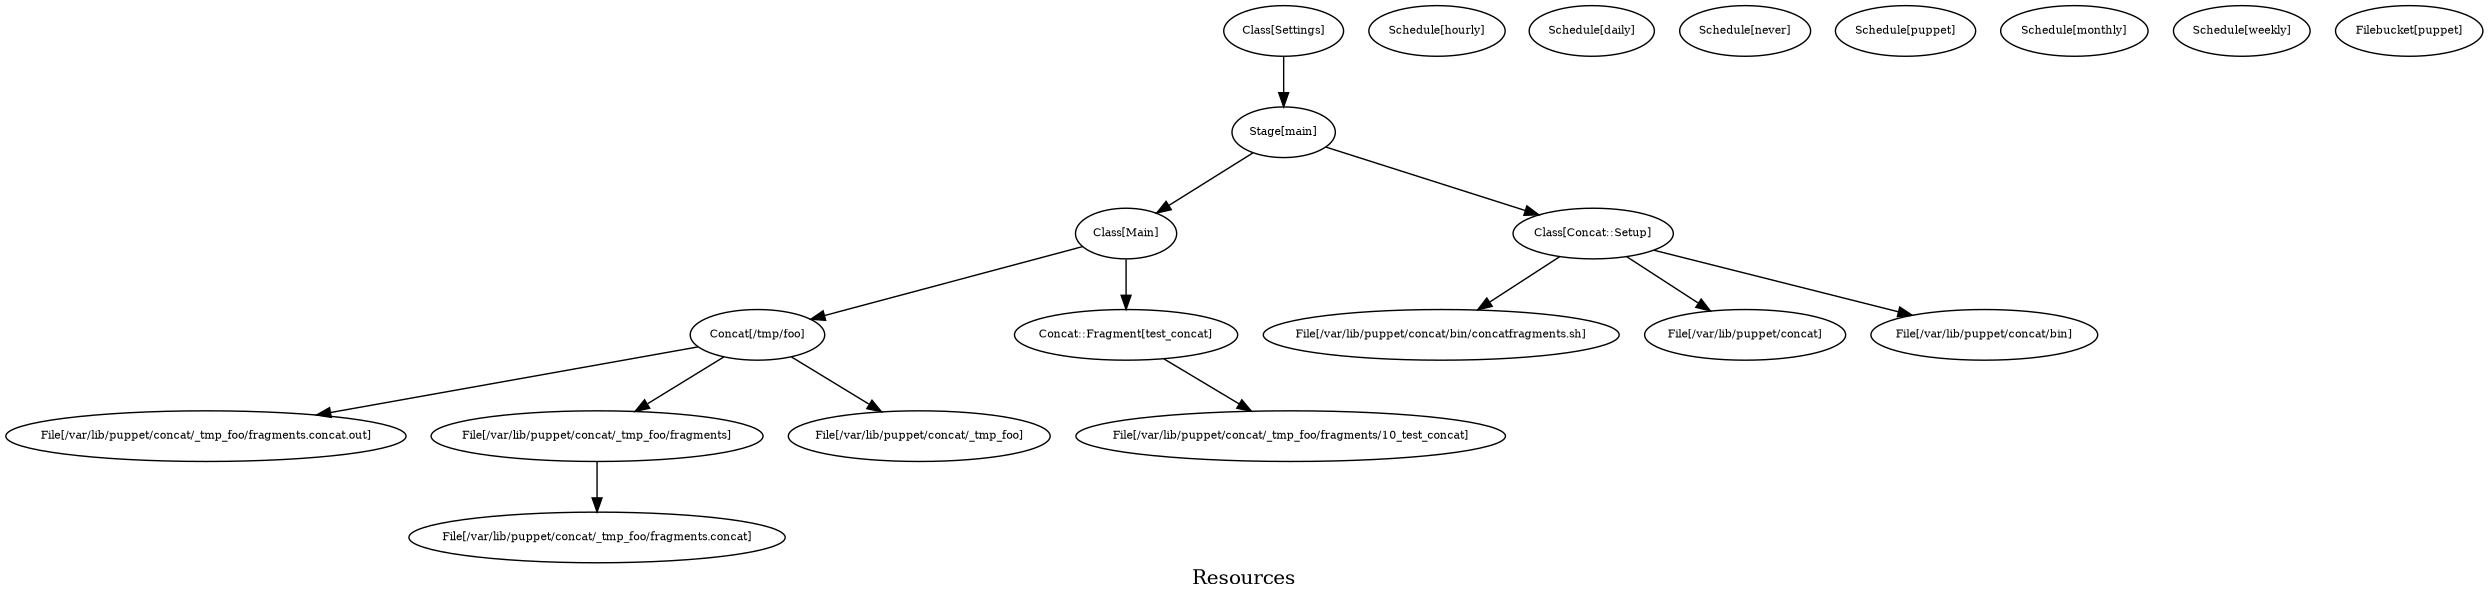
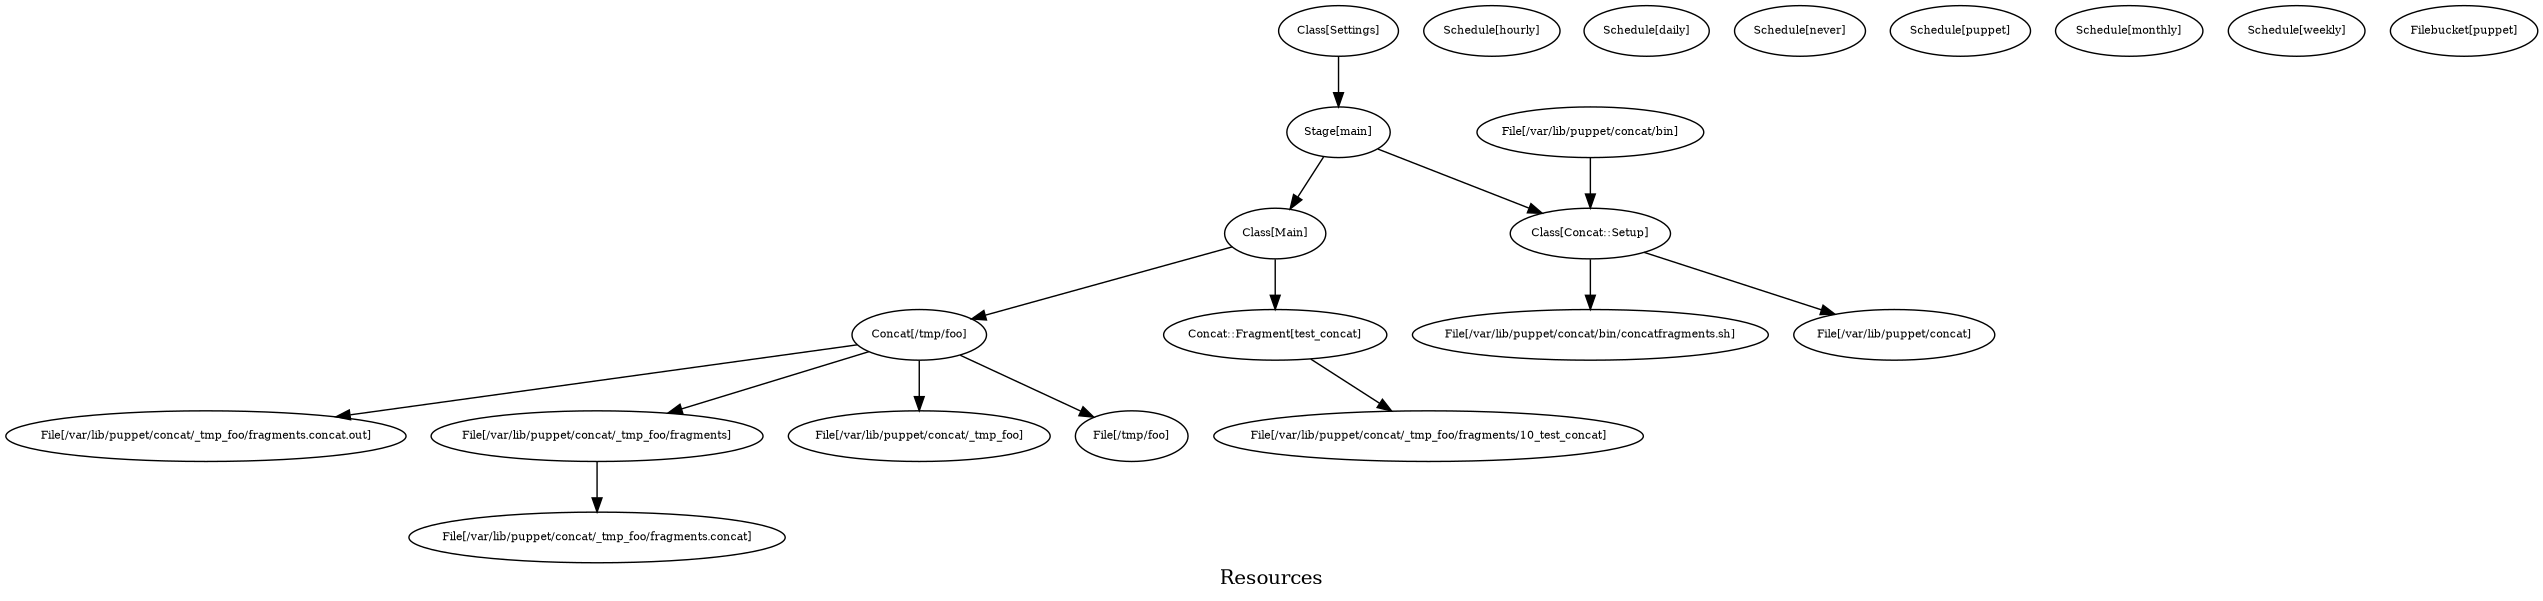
edge "Class[Concat::Setup]" -> "File[/var/lib/puppet/concat/bin]": reversed
node "File[/tmp/foo]": added
